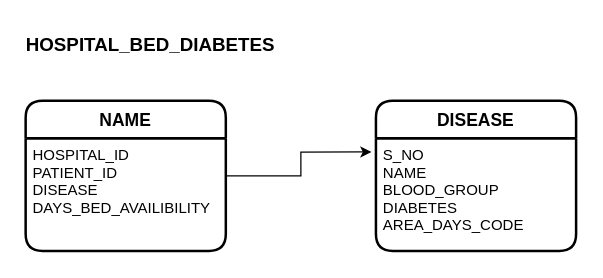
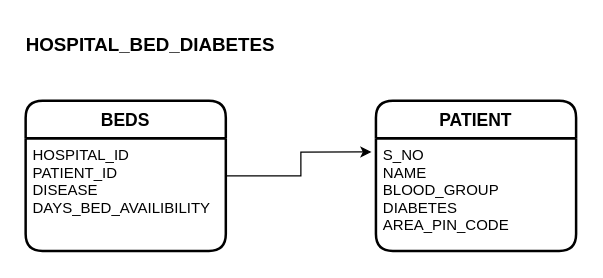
node "NAME": label "NAME" -> "BEDS"
node "DISEASE": label "DISEASE" -> "PATIENT"
node "S_NO NAME BLOOD_GROUP DIABETES AREA_DAYS_CODE": label "S_NO NAME BLOOD_GROUP DIABETES AREA_DAYS_CODE" -> "S_NO NAME BLOOD_GROUP DIABETES AREA_PIN_CODE"
